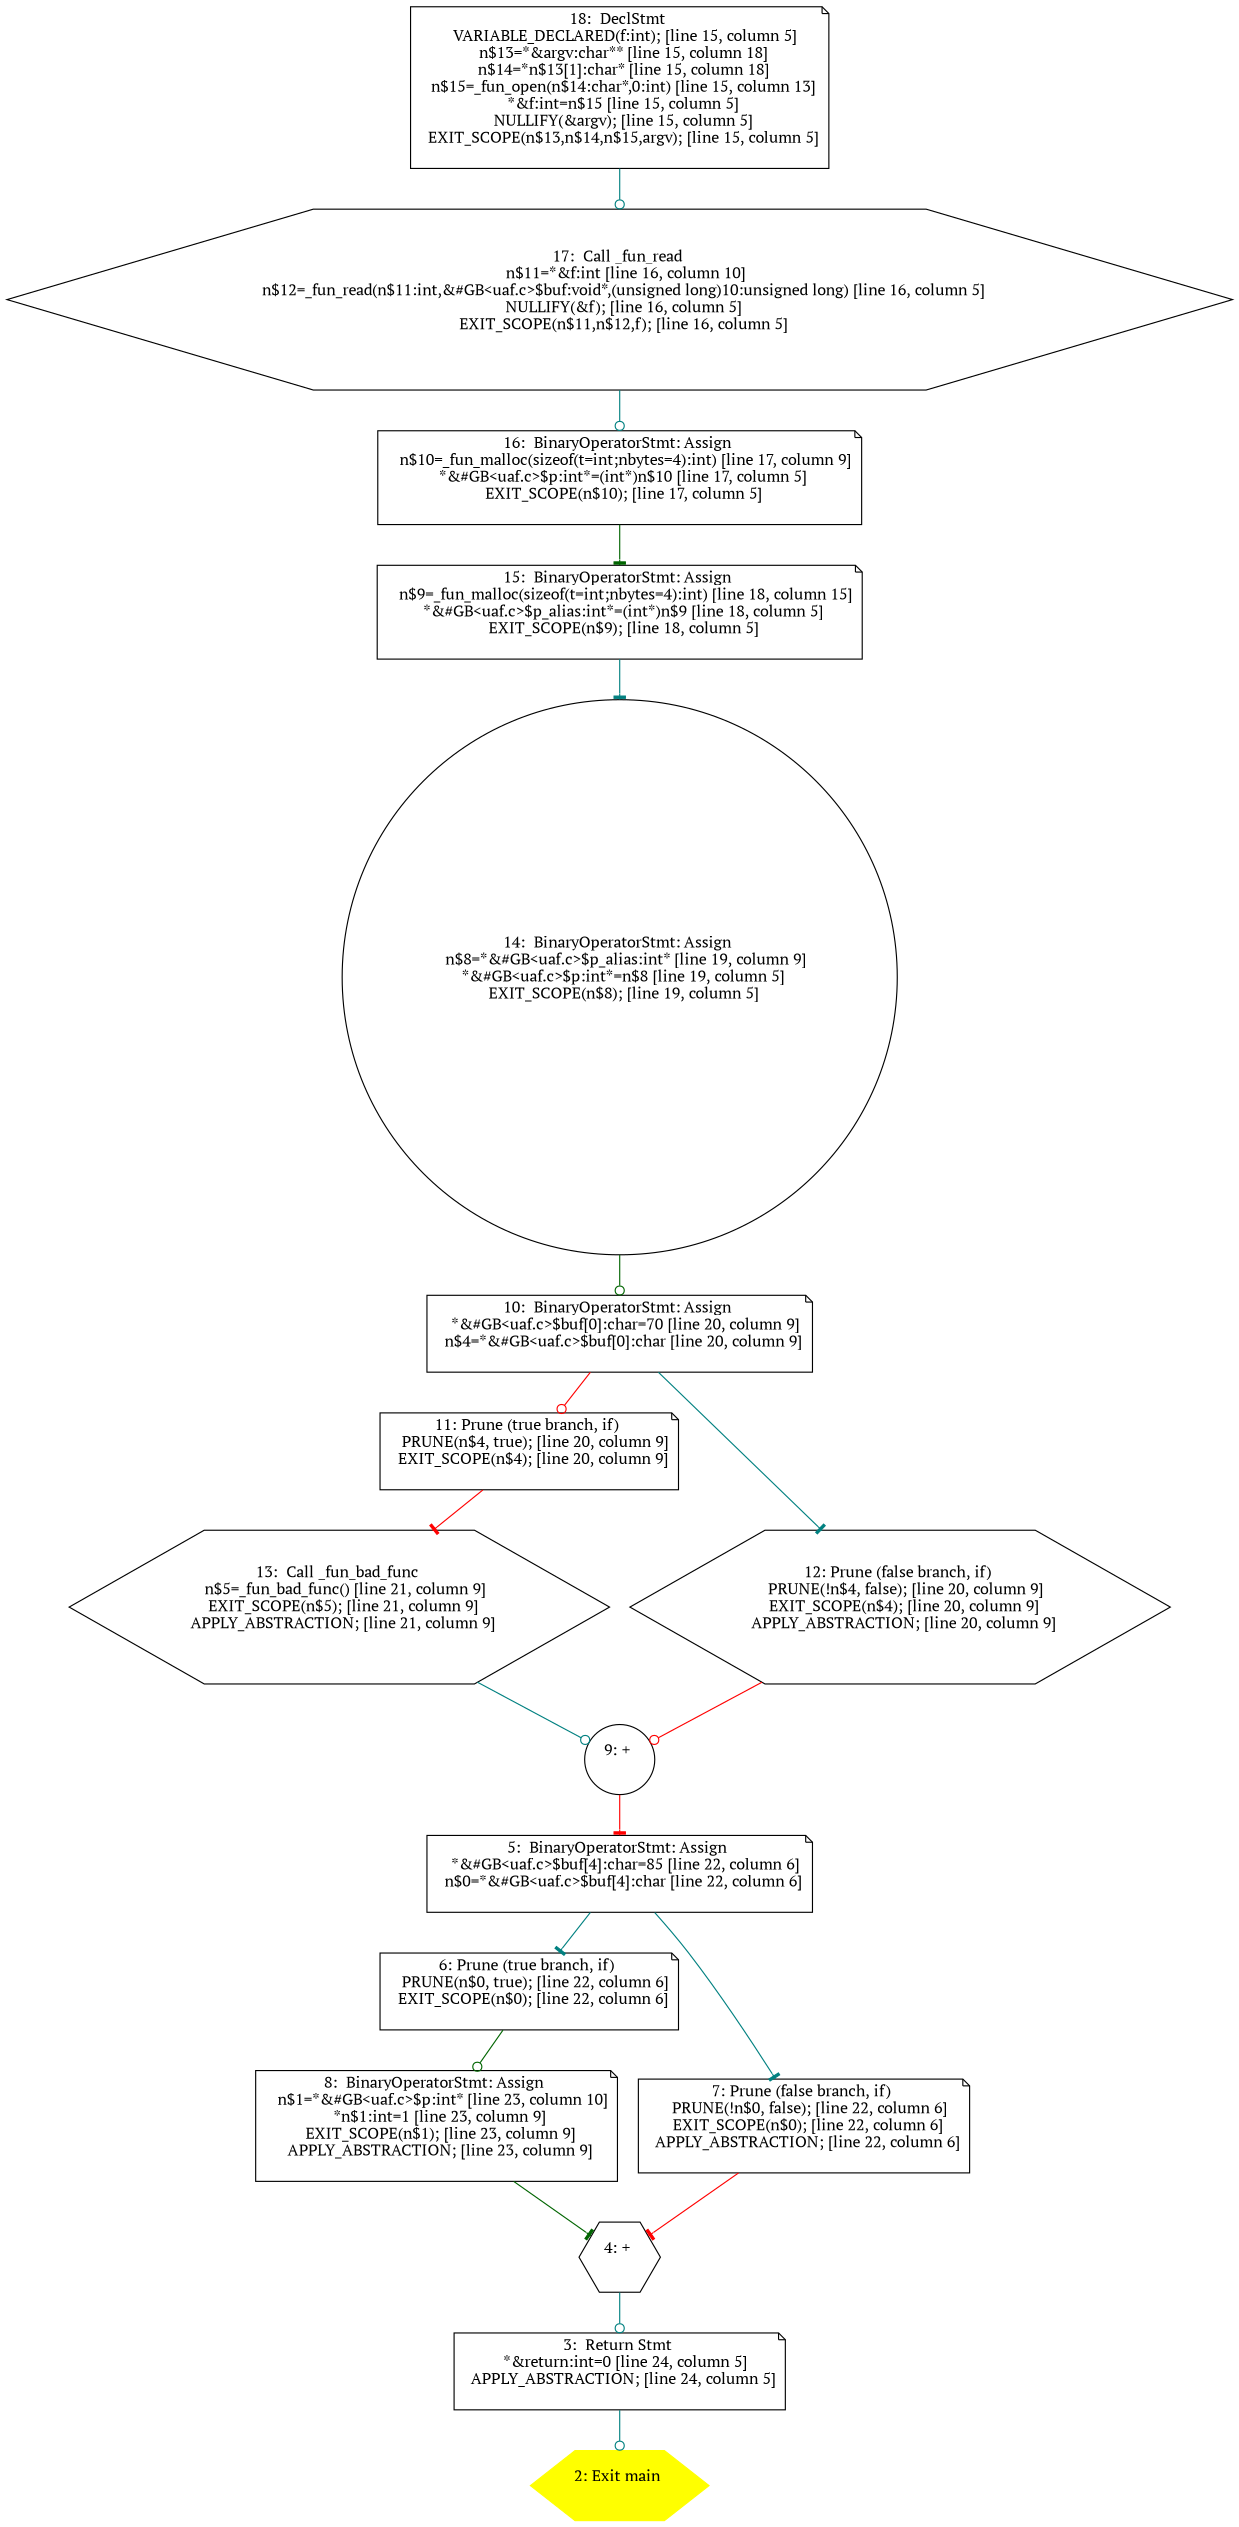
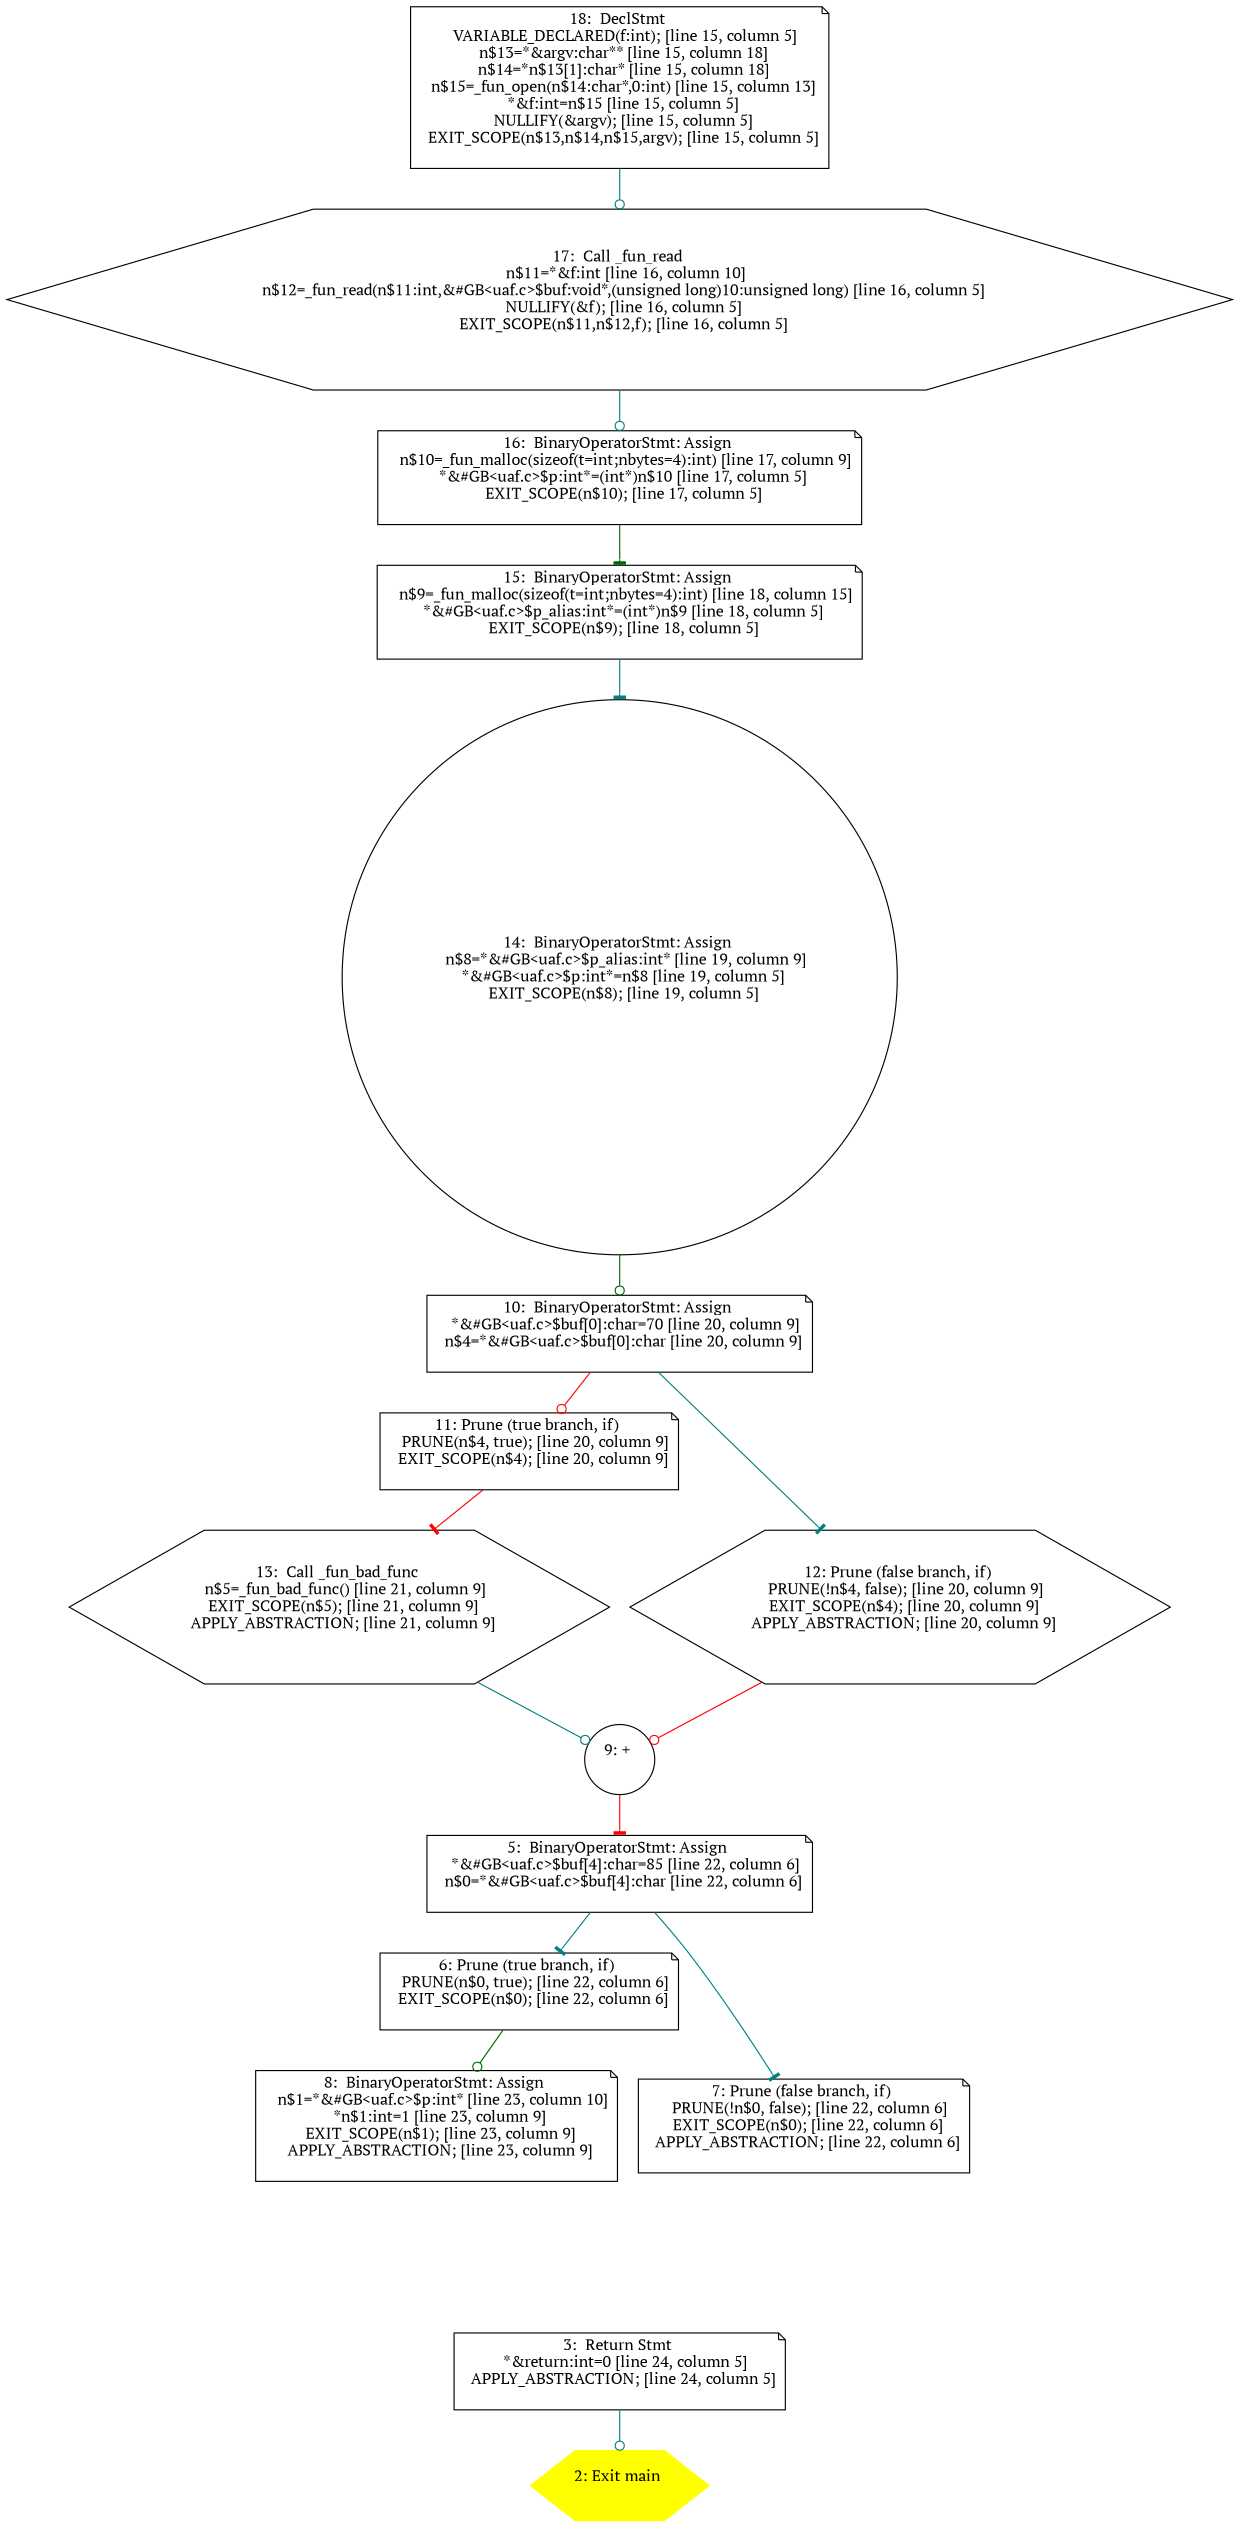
node "4: +": removed
